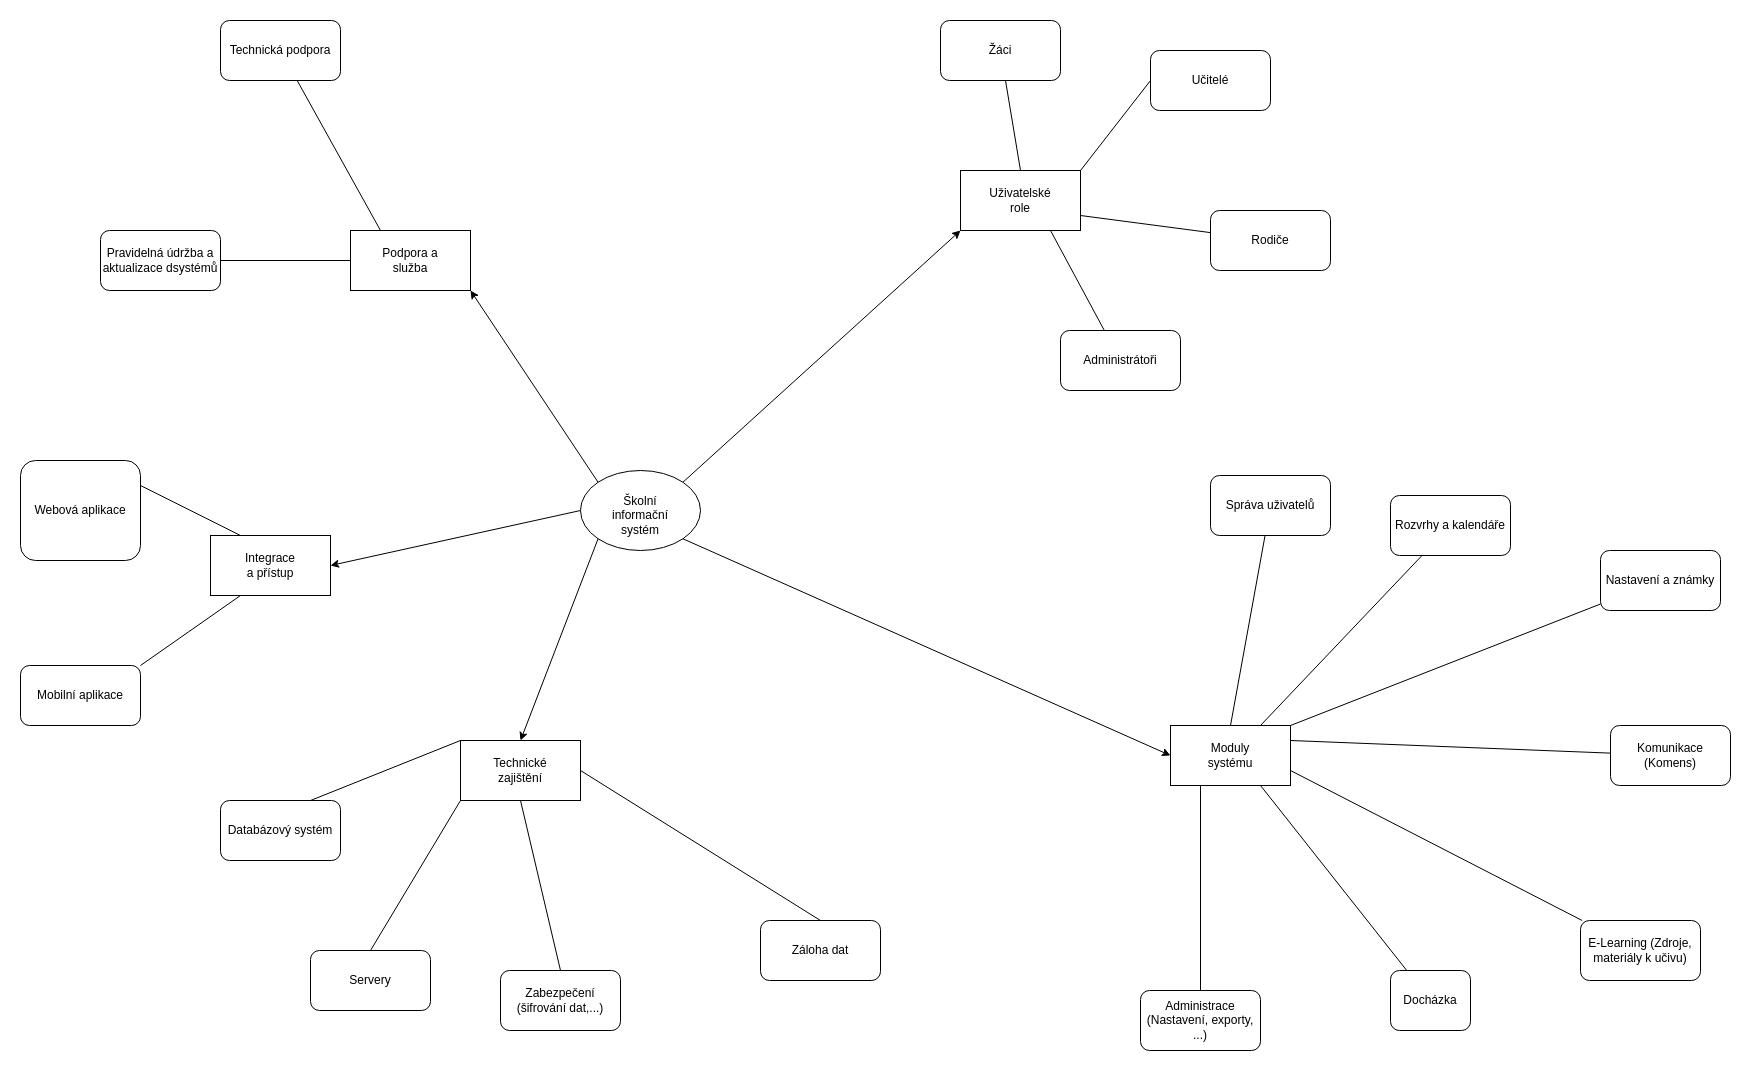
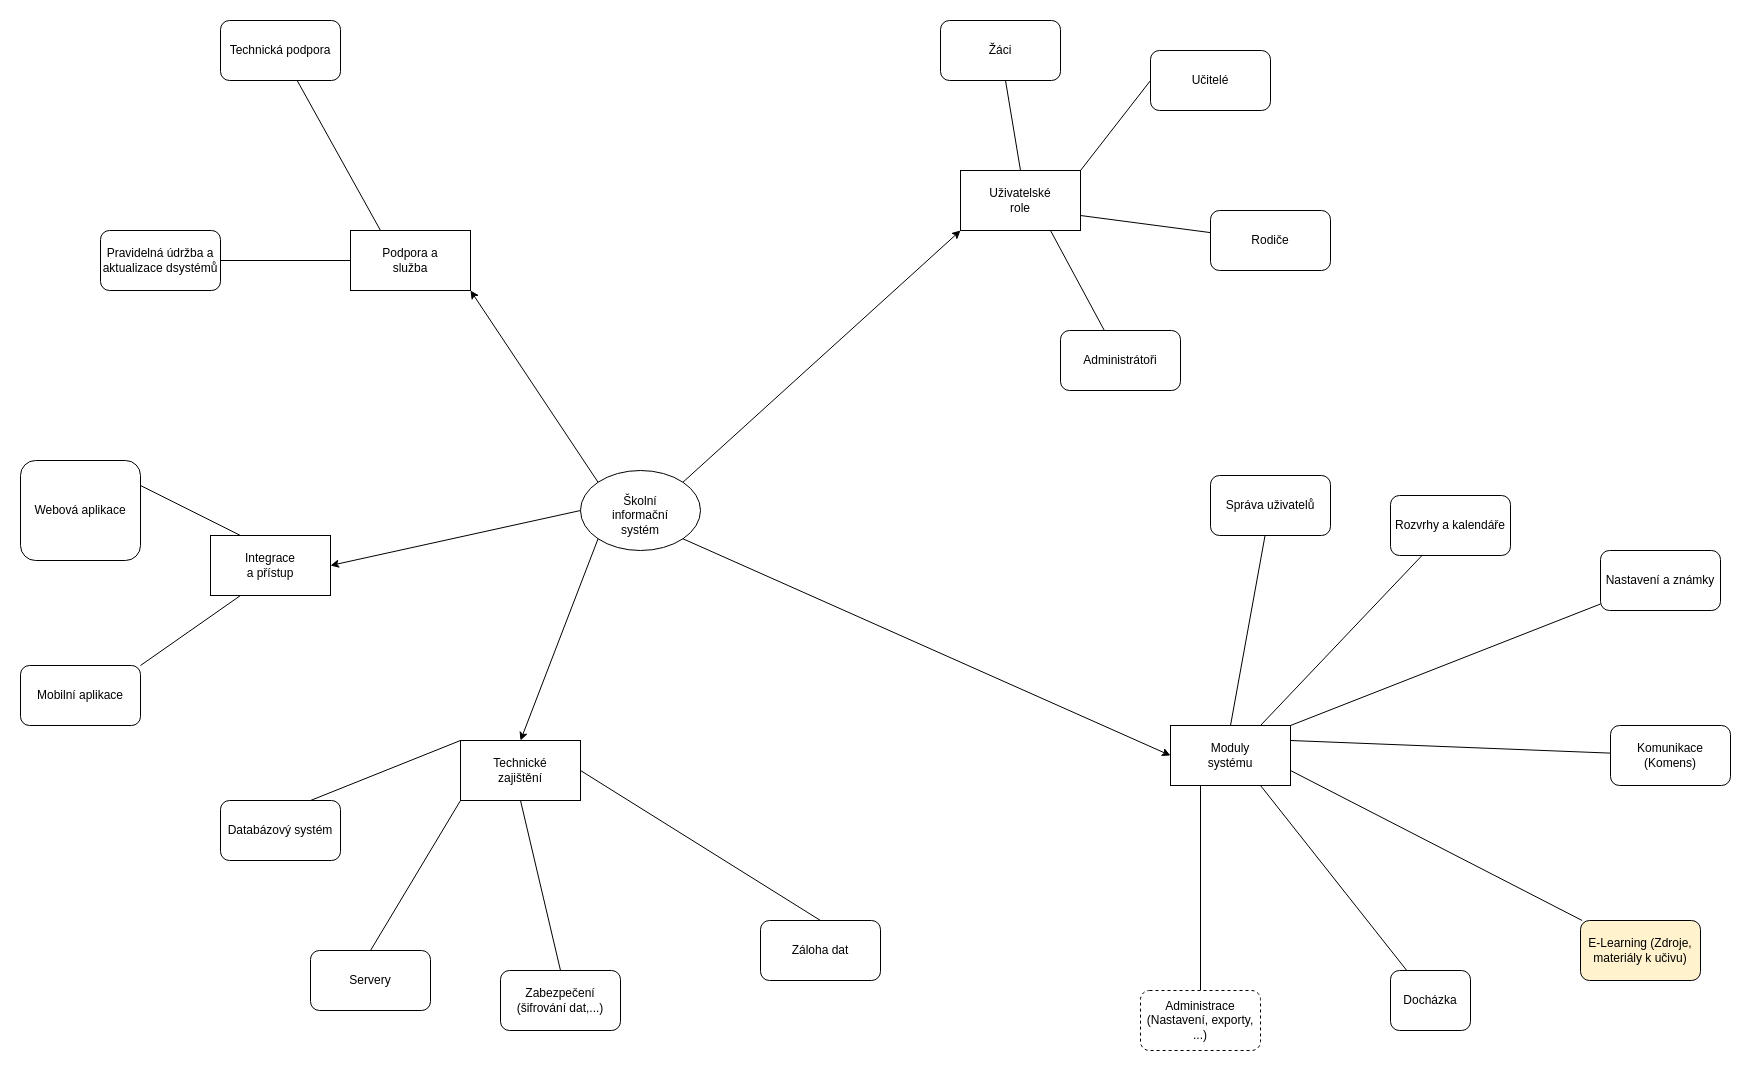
node "E-Learning (Zdroje, materiály k učivu)": fillcolor #ffffff -> #fff2cc
node "Administrace (Nastavení, exporty, ...)": style solid -> dashed
